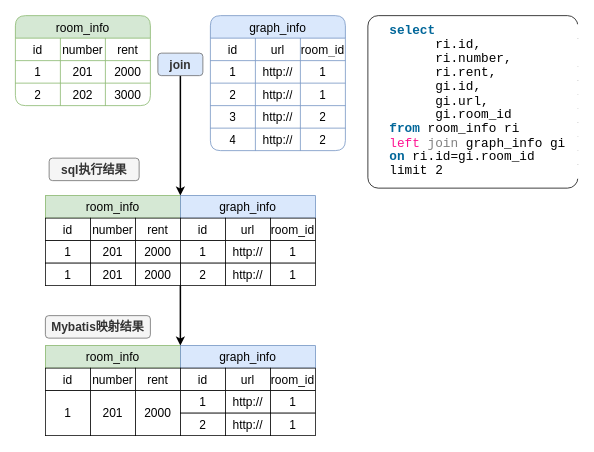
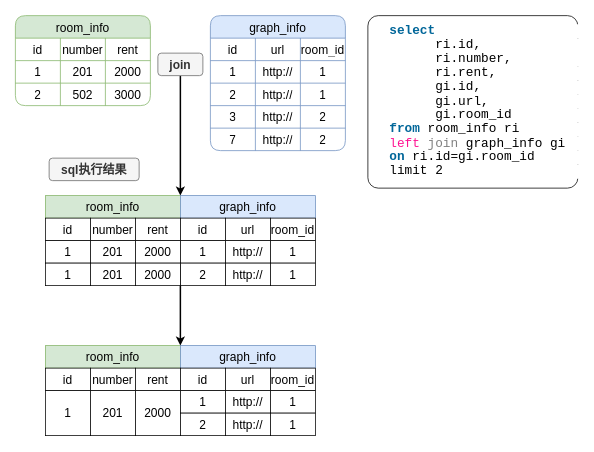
node "join": fillcolor #dae8fc -> #f5f5f5
node "202": label "202" -> "502"
node "4": label "4" -> "7"
node "Mybatis映射结果": removed
